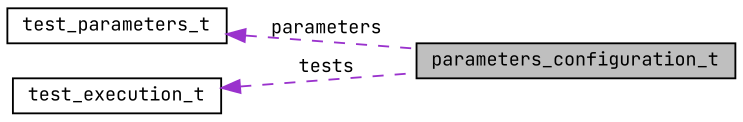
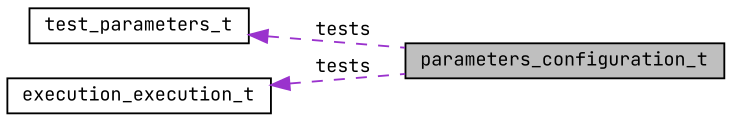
edge "parameters_configuration_t" -> "test_parameters_t": label " parameters" -> " tests"
node "test_execution_t": label "test_execution_t" -> "execution_execution_t"
